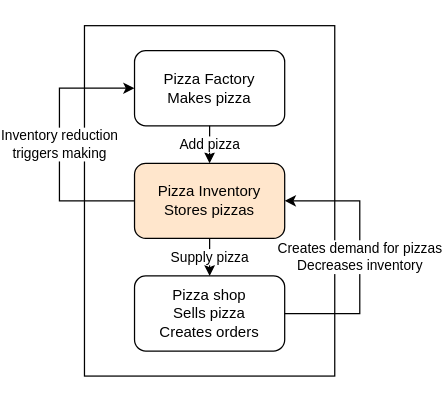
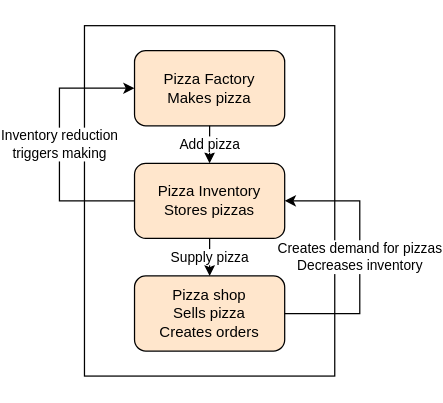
node "Pizza Factory Makes pizza": fillcolor #ffffff -> #ffe6cc
node "Pizza shop Sells pizza Creates orders": fillcolor #ffffff -> #ffe6cc
